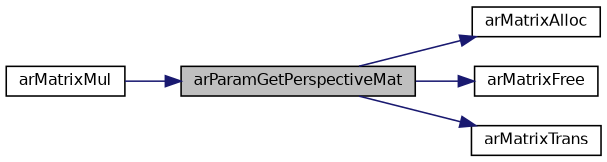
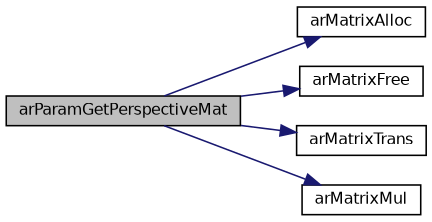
edge "arMatrixMul" -> "arParamGetPerspectiveMat": reversed
